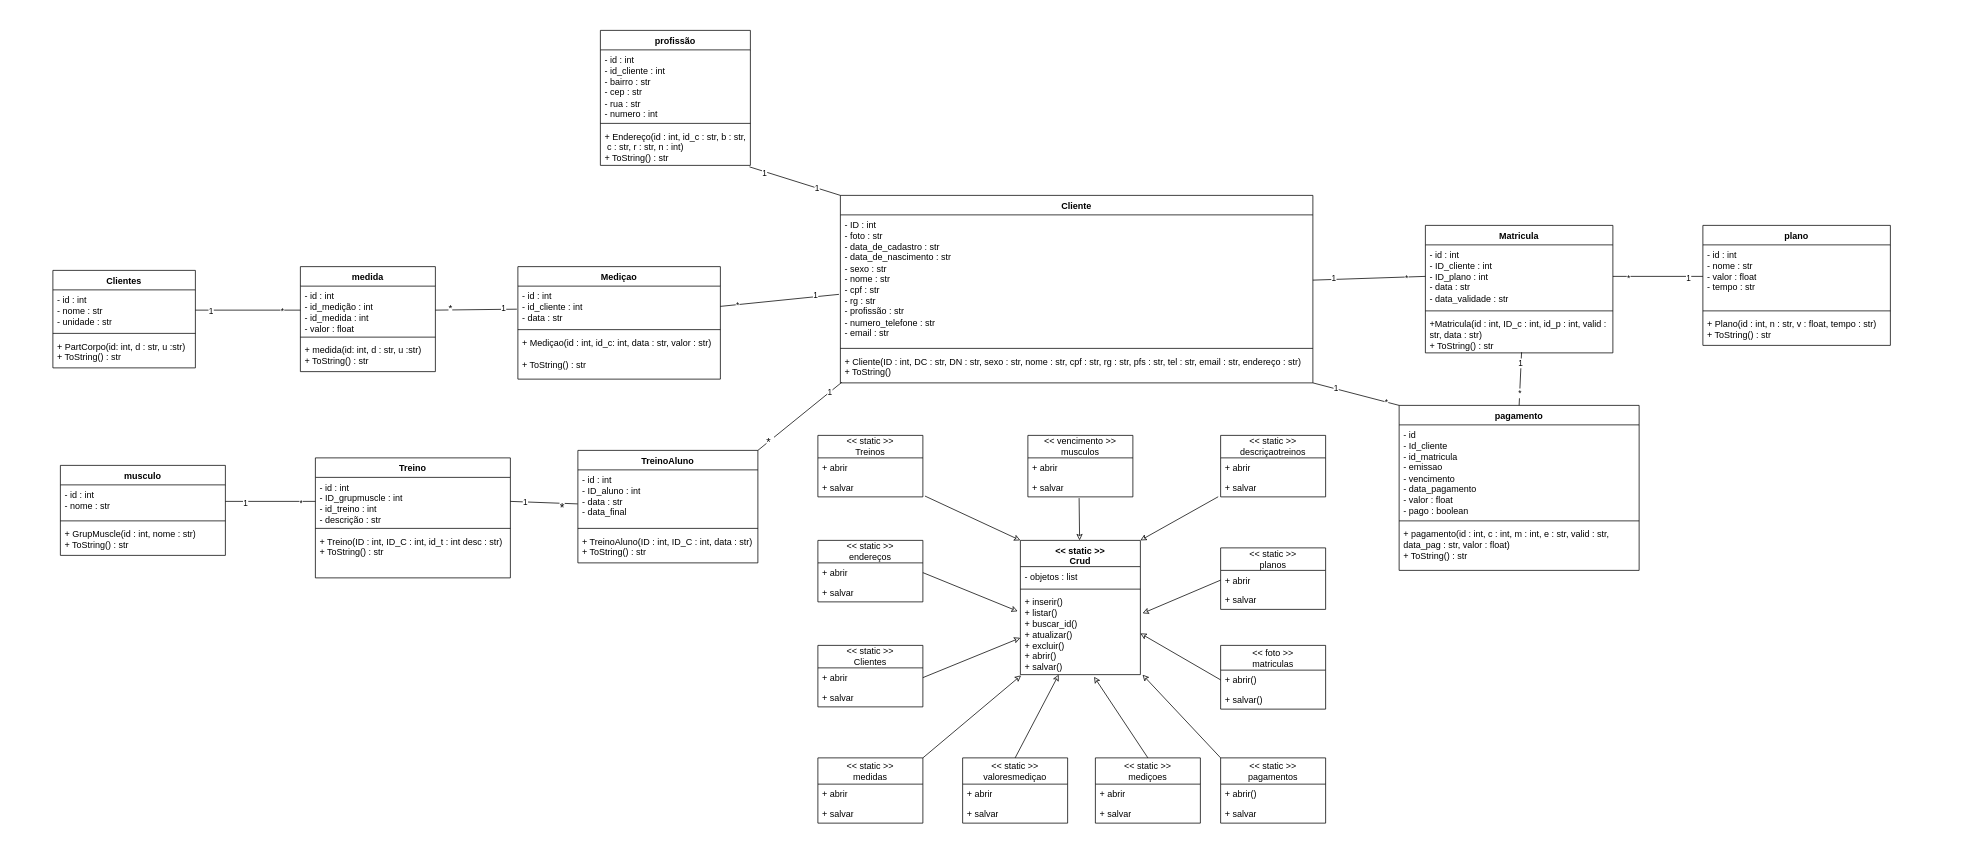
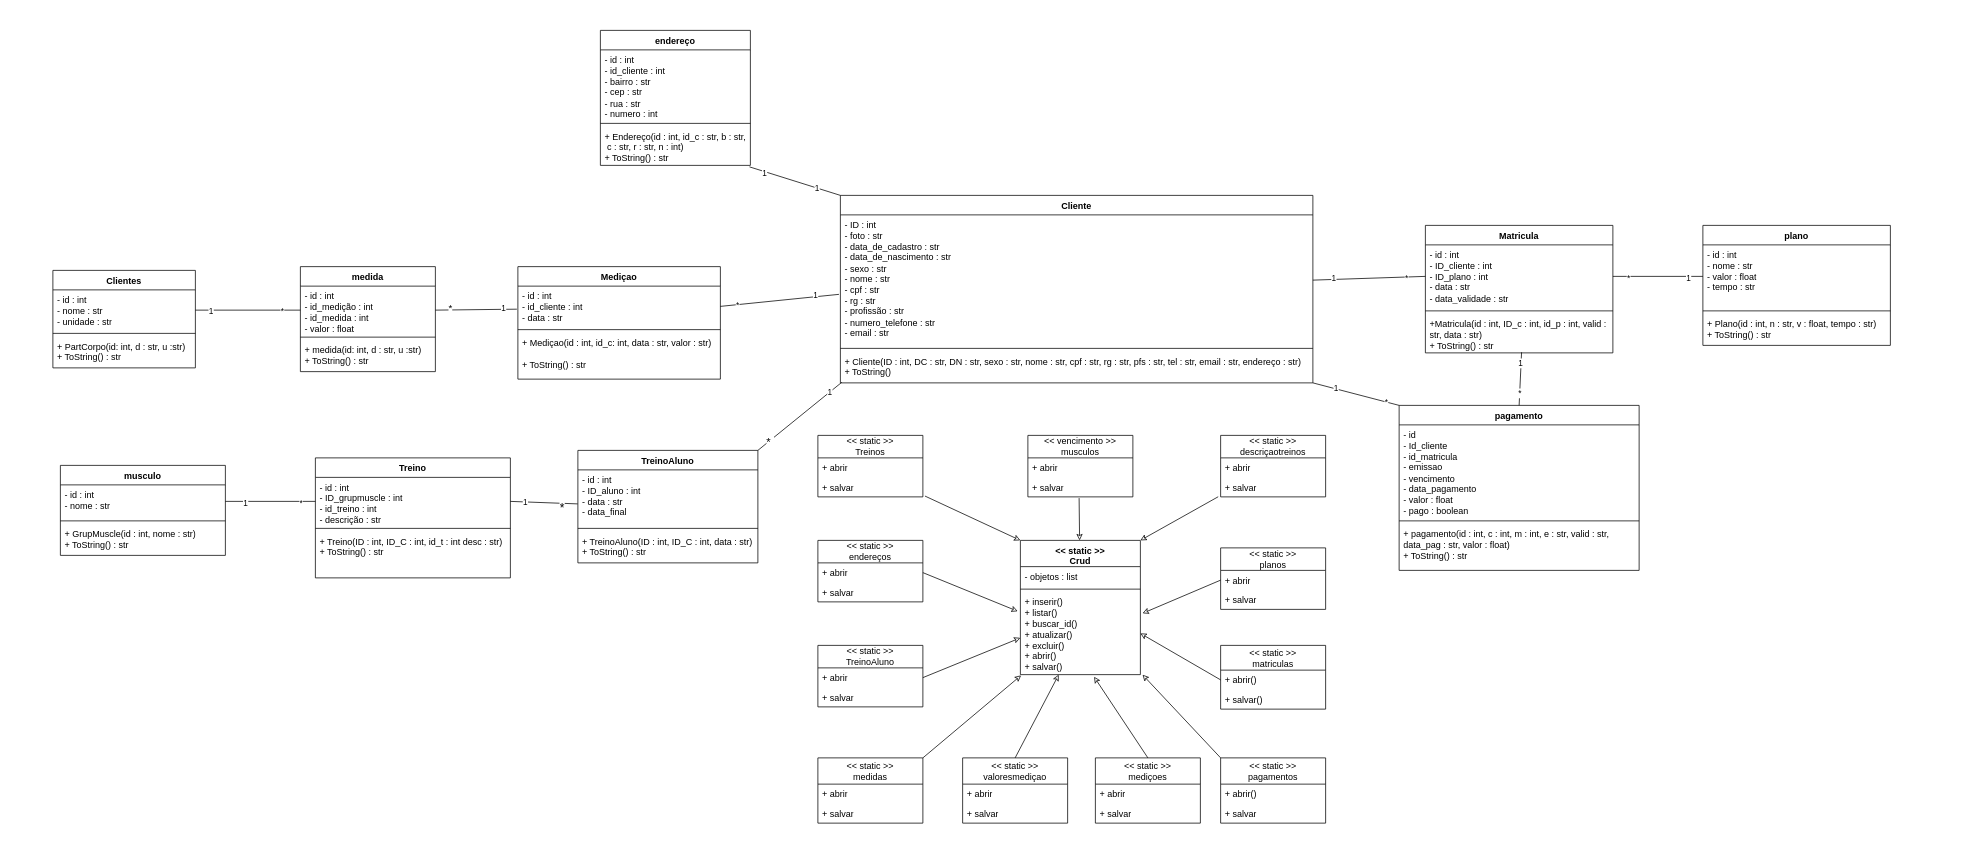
node "profissão": label "profissão" -> "endereço"
node "<< static >> Clientes": label "<< static >> Clientes" -> "<< static >> TreinoAluno"
node "<< foto >> matriculas": label "<< foto >> matriculas" -> "<< static >> matriculas"
